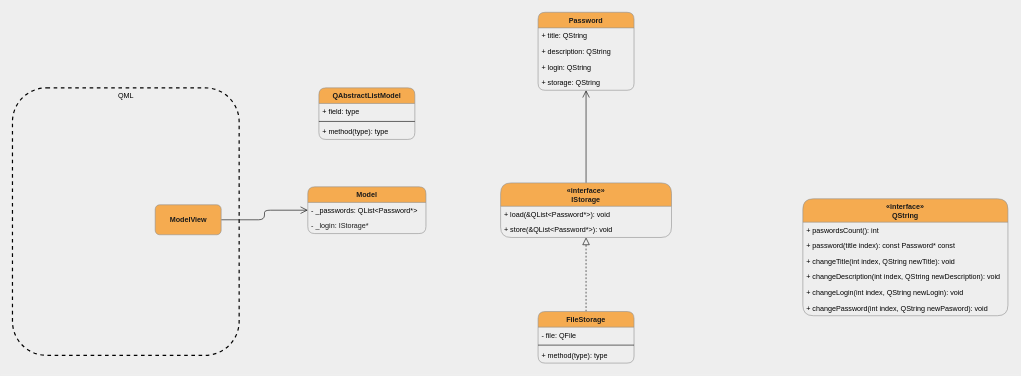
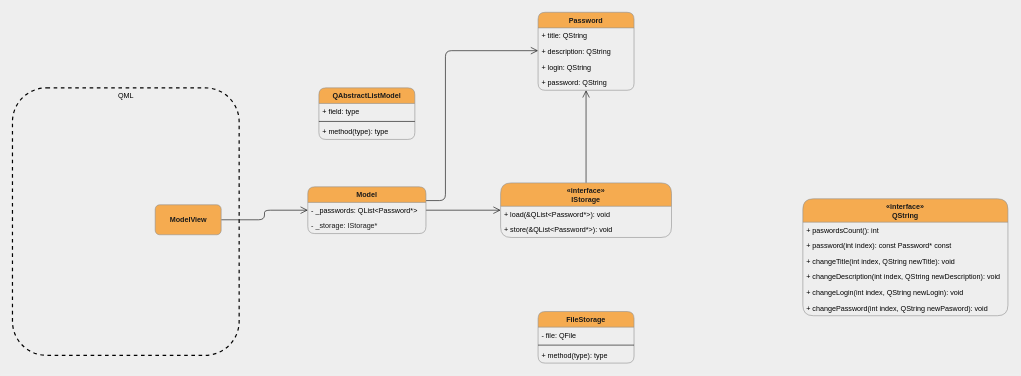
node "+ storage: QString": label "+ storage: QString" -> "+ password: QString"
edge "Model" -> "Password": added
edge "Model" -> "«interface» IStorage": added
node "- _login: IStorage*": label "- _login: IStorage*" -> "- _storage: IStorage*"
node "+ password(title index): const Password* const": label "+ password(title index): const Password* const" -> "+ password(int index): const Password* const"
edge "FileStorage" -> "«interface» IStorage": removed
